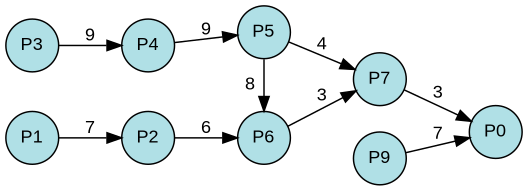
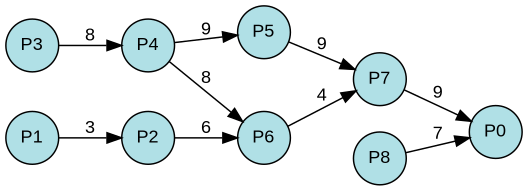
edge "P3" -> "P4": label "9" -> "8"
edge "P5" -> "P7": label "4" -> "9"
edge "P5" -> "P6": now "P4" -> "P6"
edge "P7" -> "P0": label "3" -> "9"
edge "P6" -> "P7": label "3" -> "4"
edge "P1" -> "P2": label "7" -> "3"
node "P9": label "P9" -> "P8"
